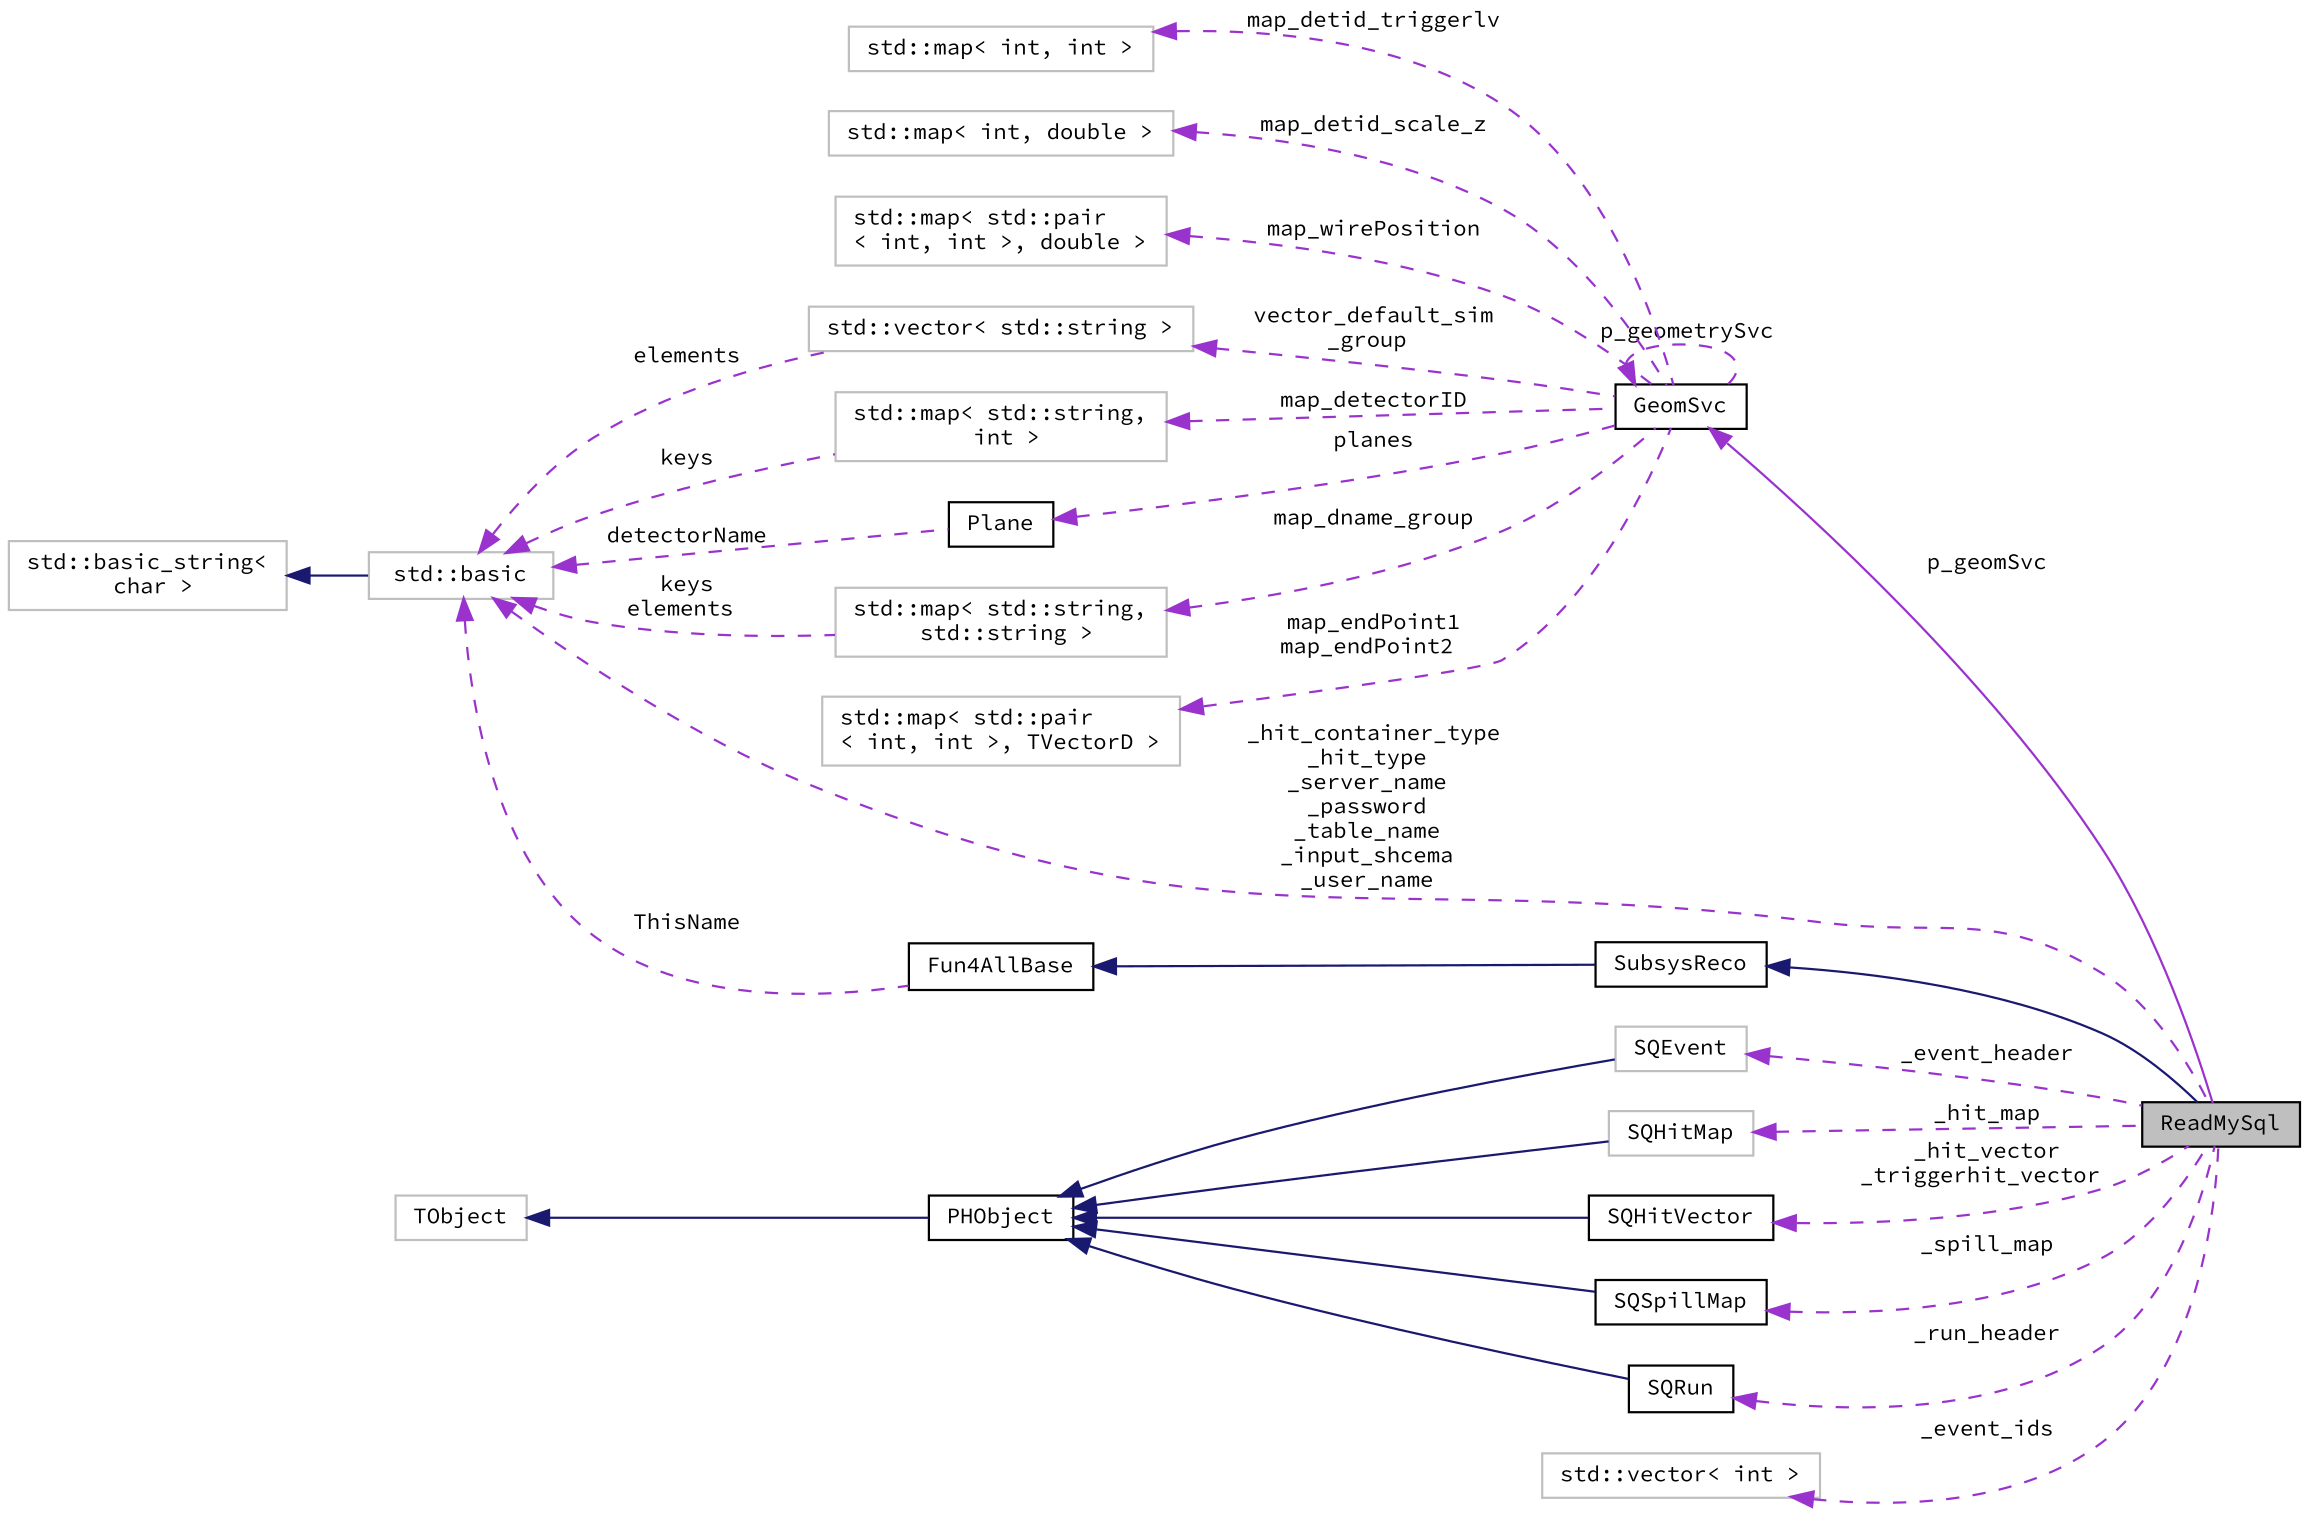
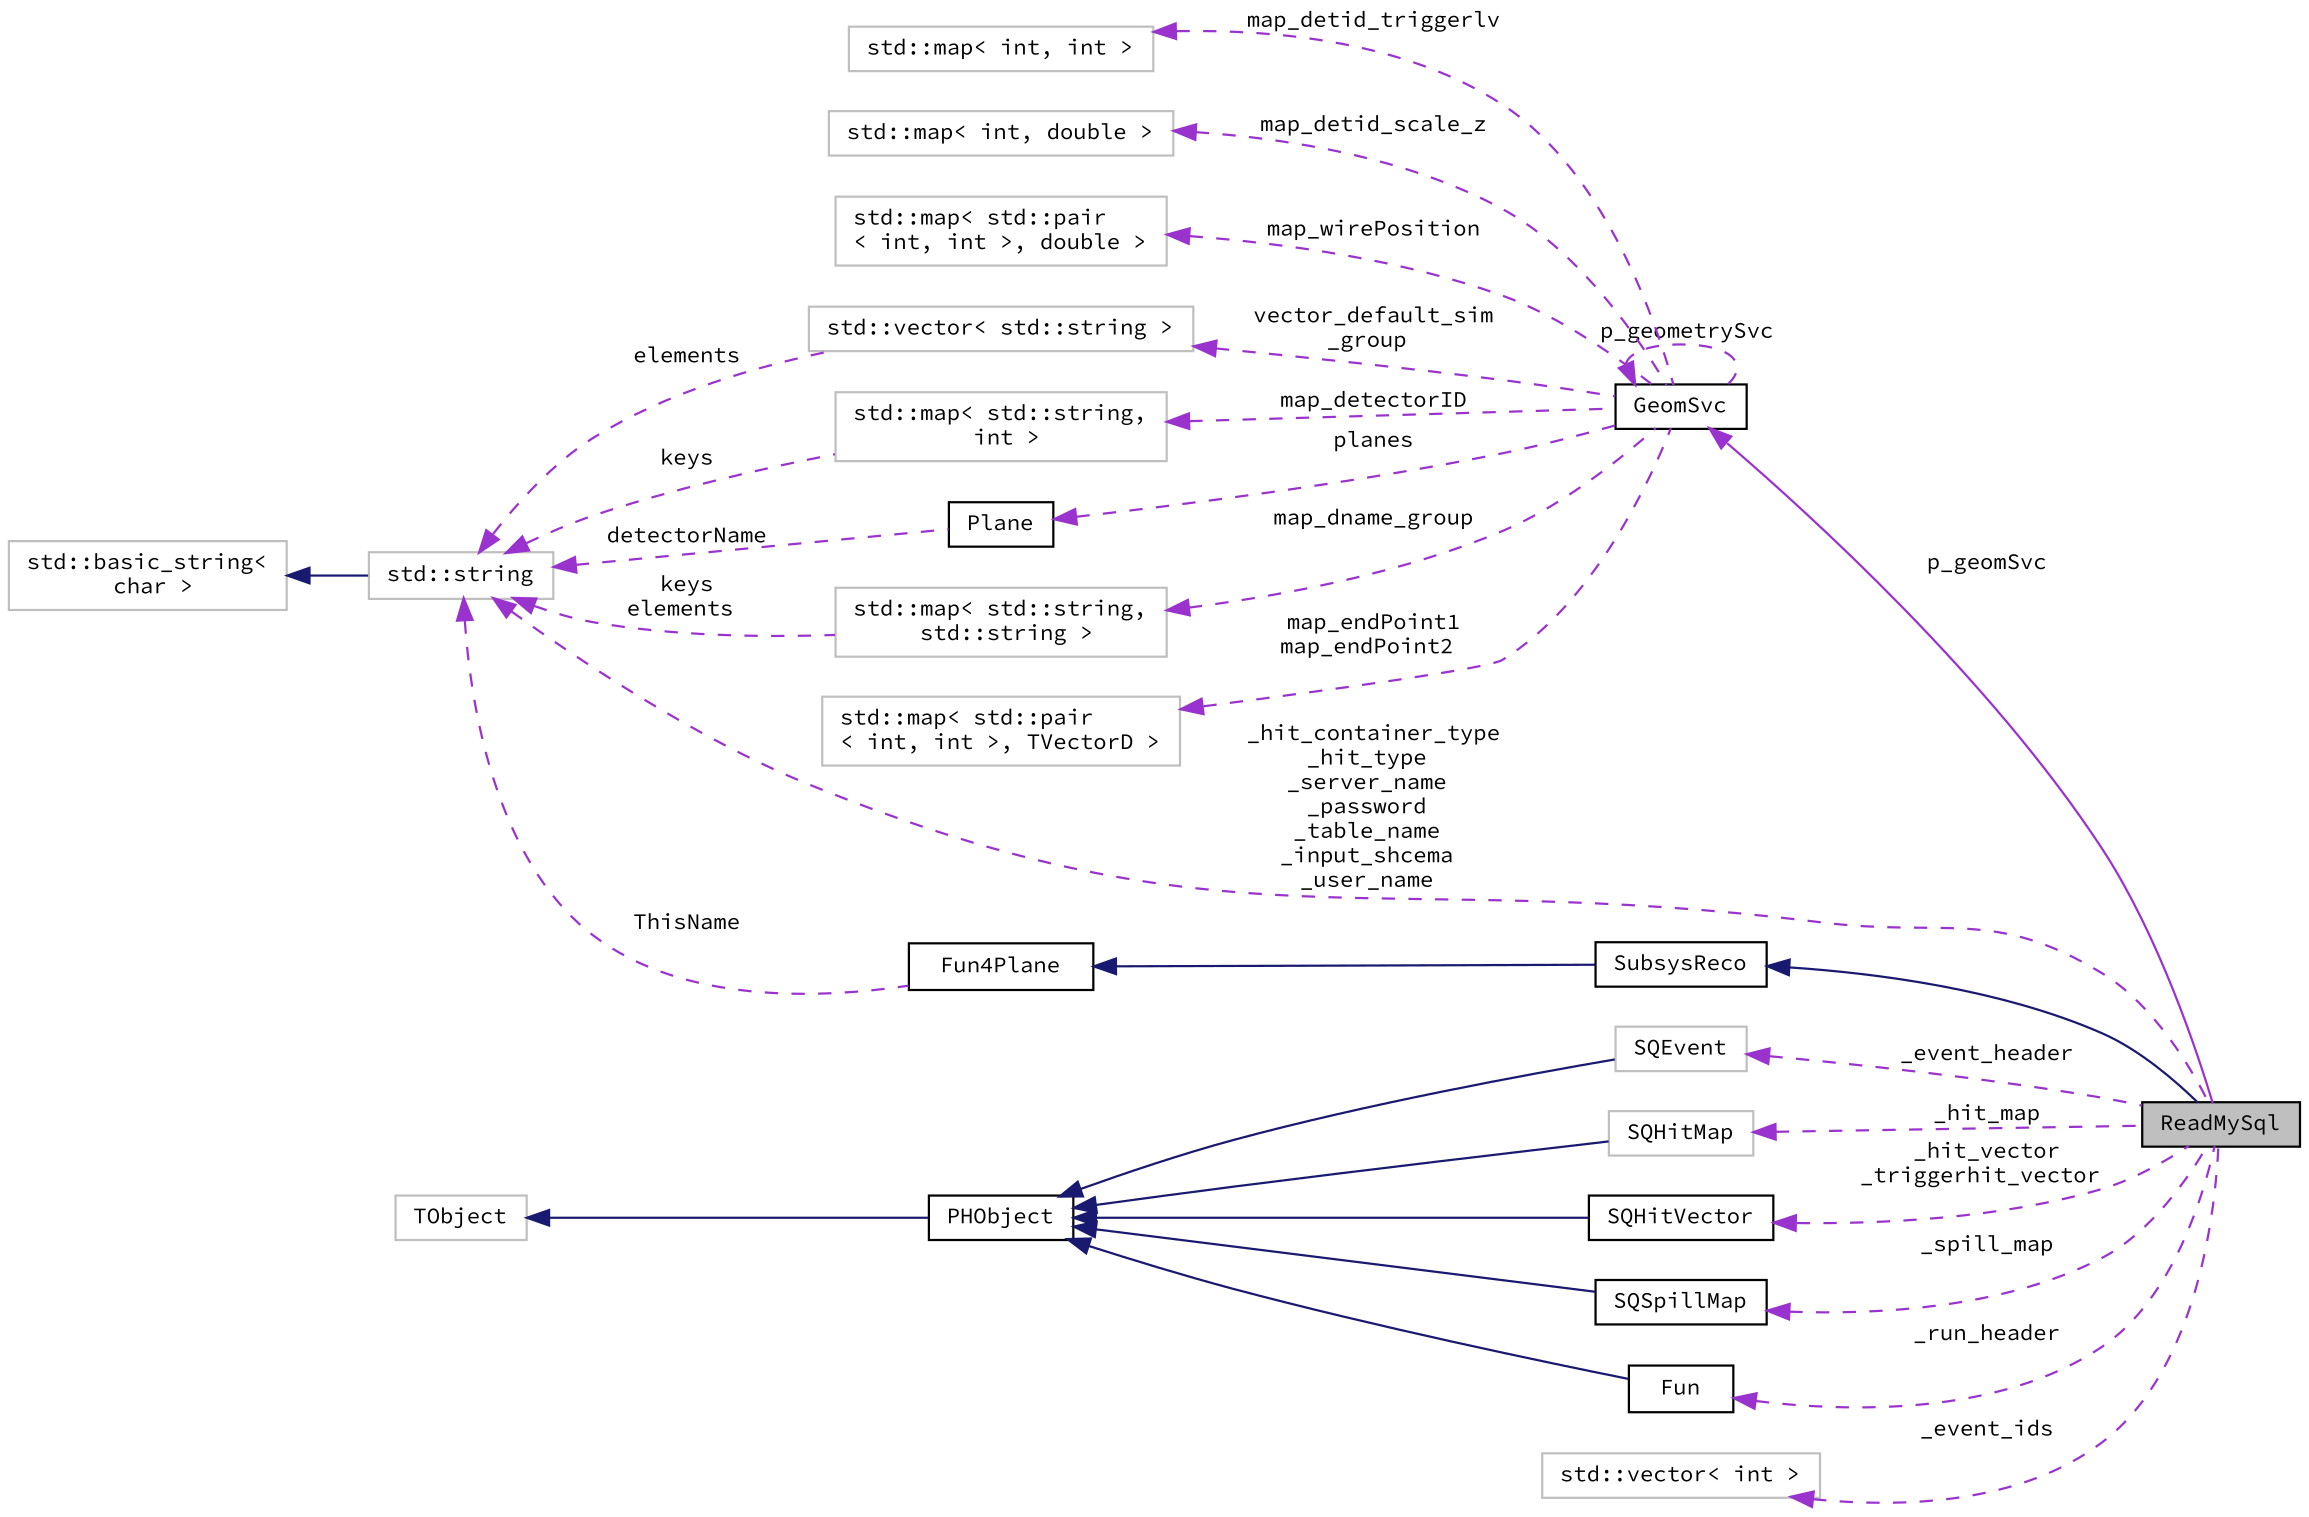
node "std::basic": label "std::basic" -> "std::string"
node "Fun4AllBase": label "Fun4AllBase" -> "Fun4Plane"
node "SQRun": label "SQRun" -> "Fun"
